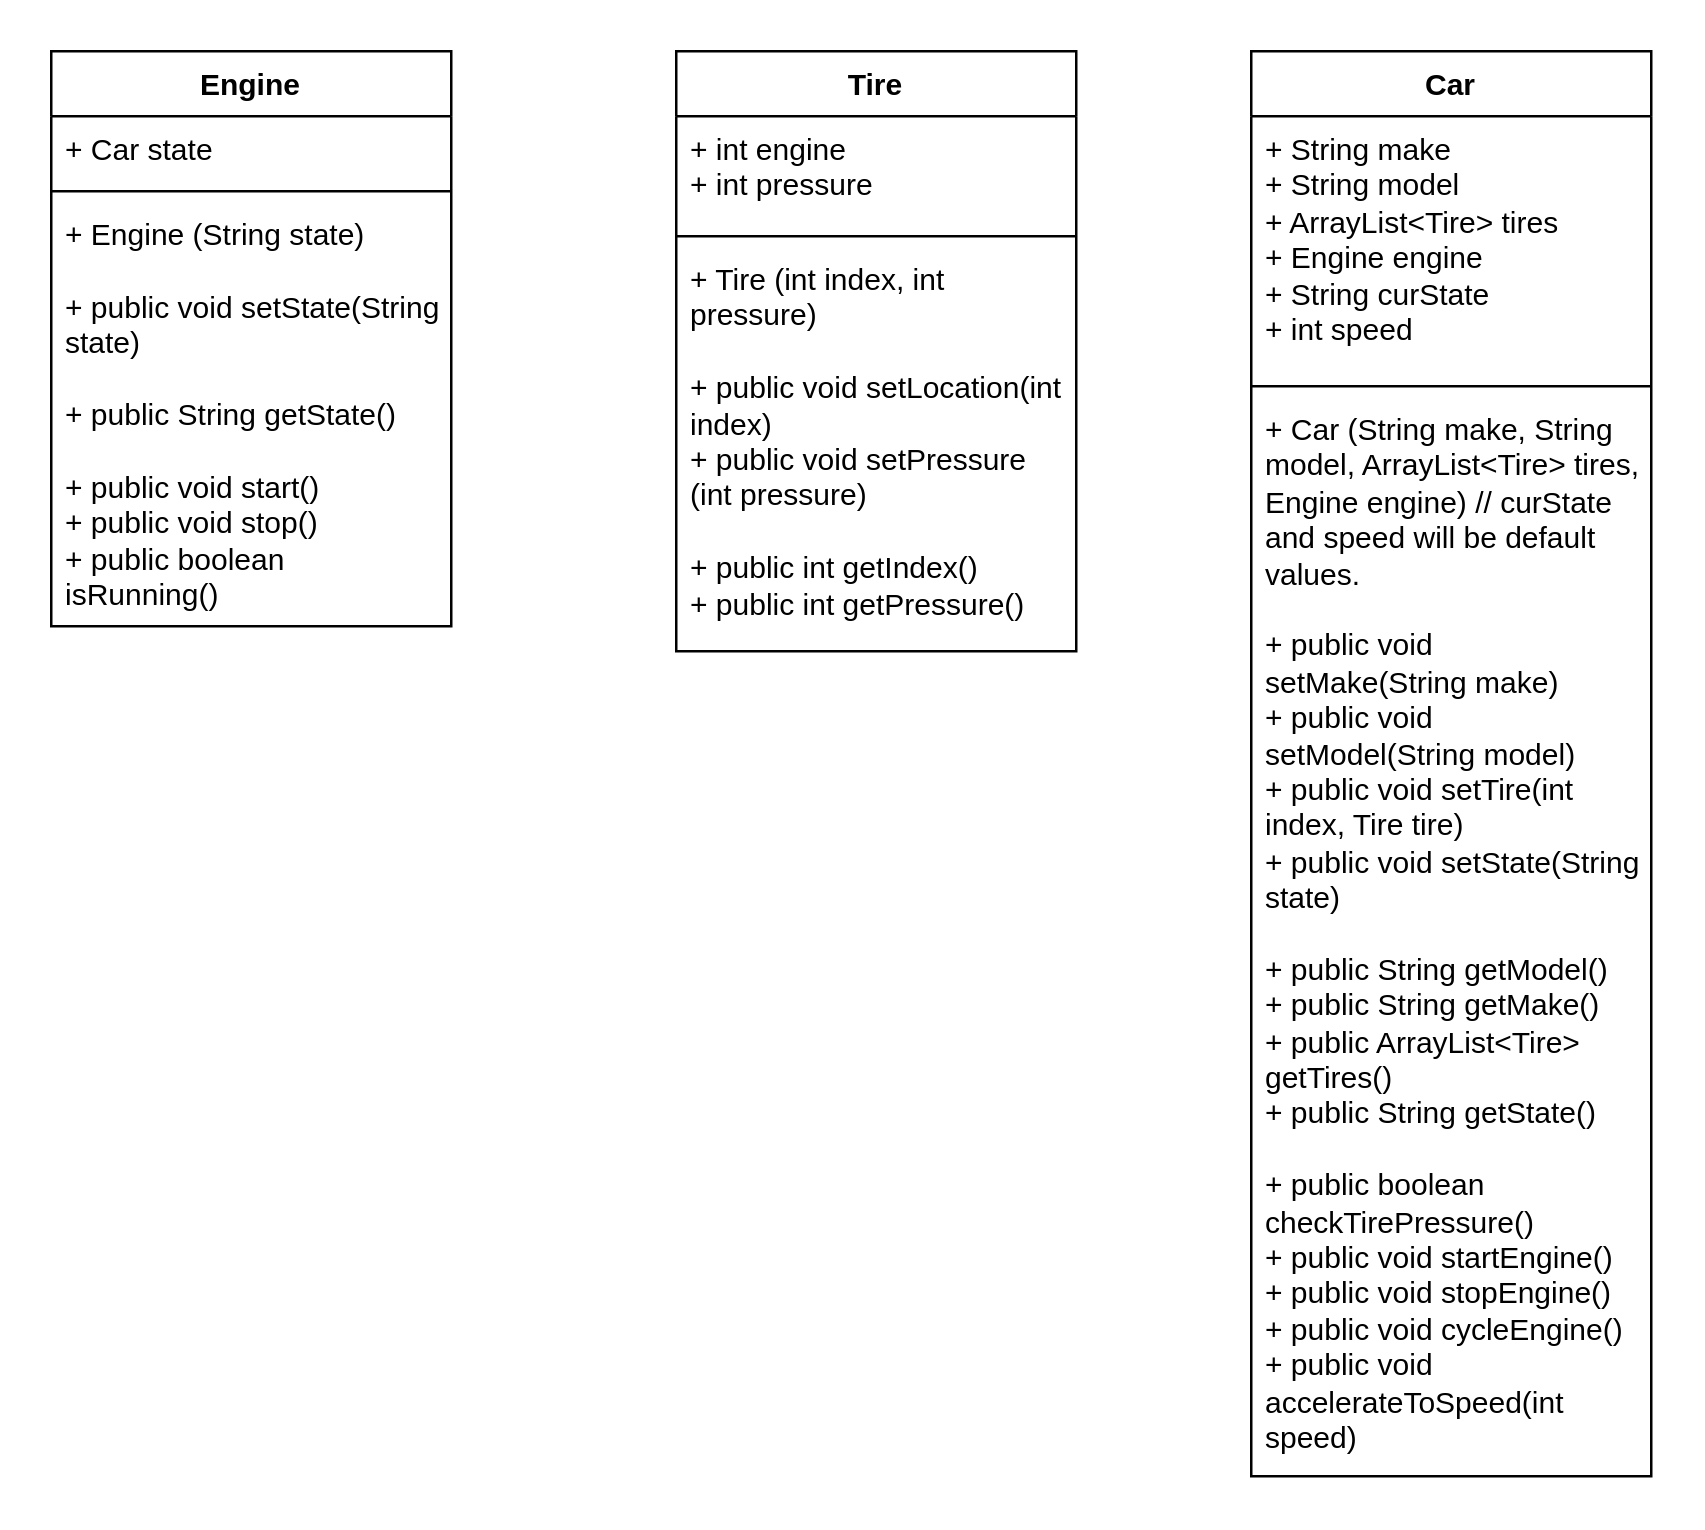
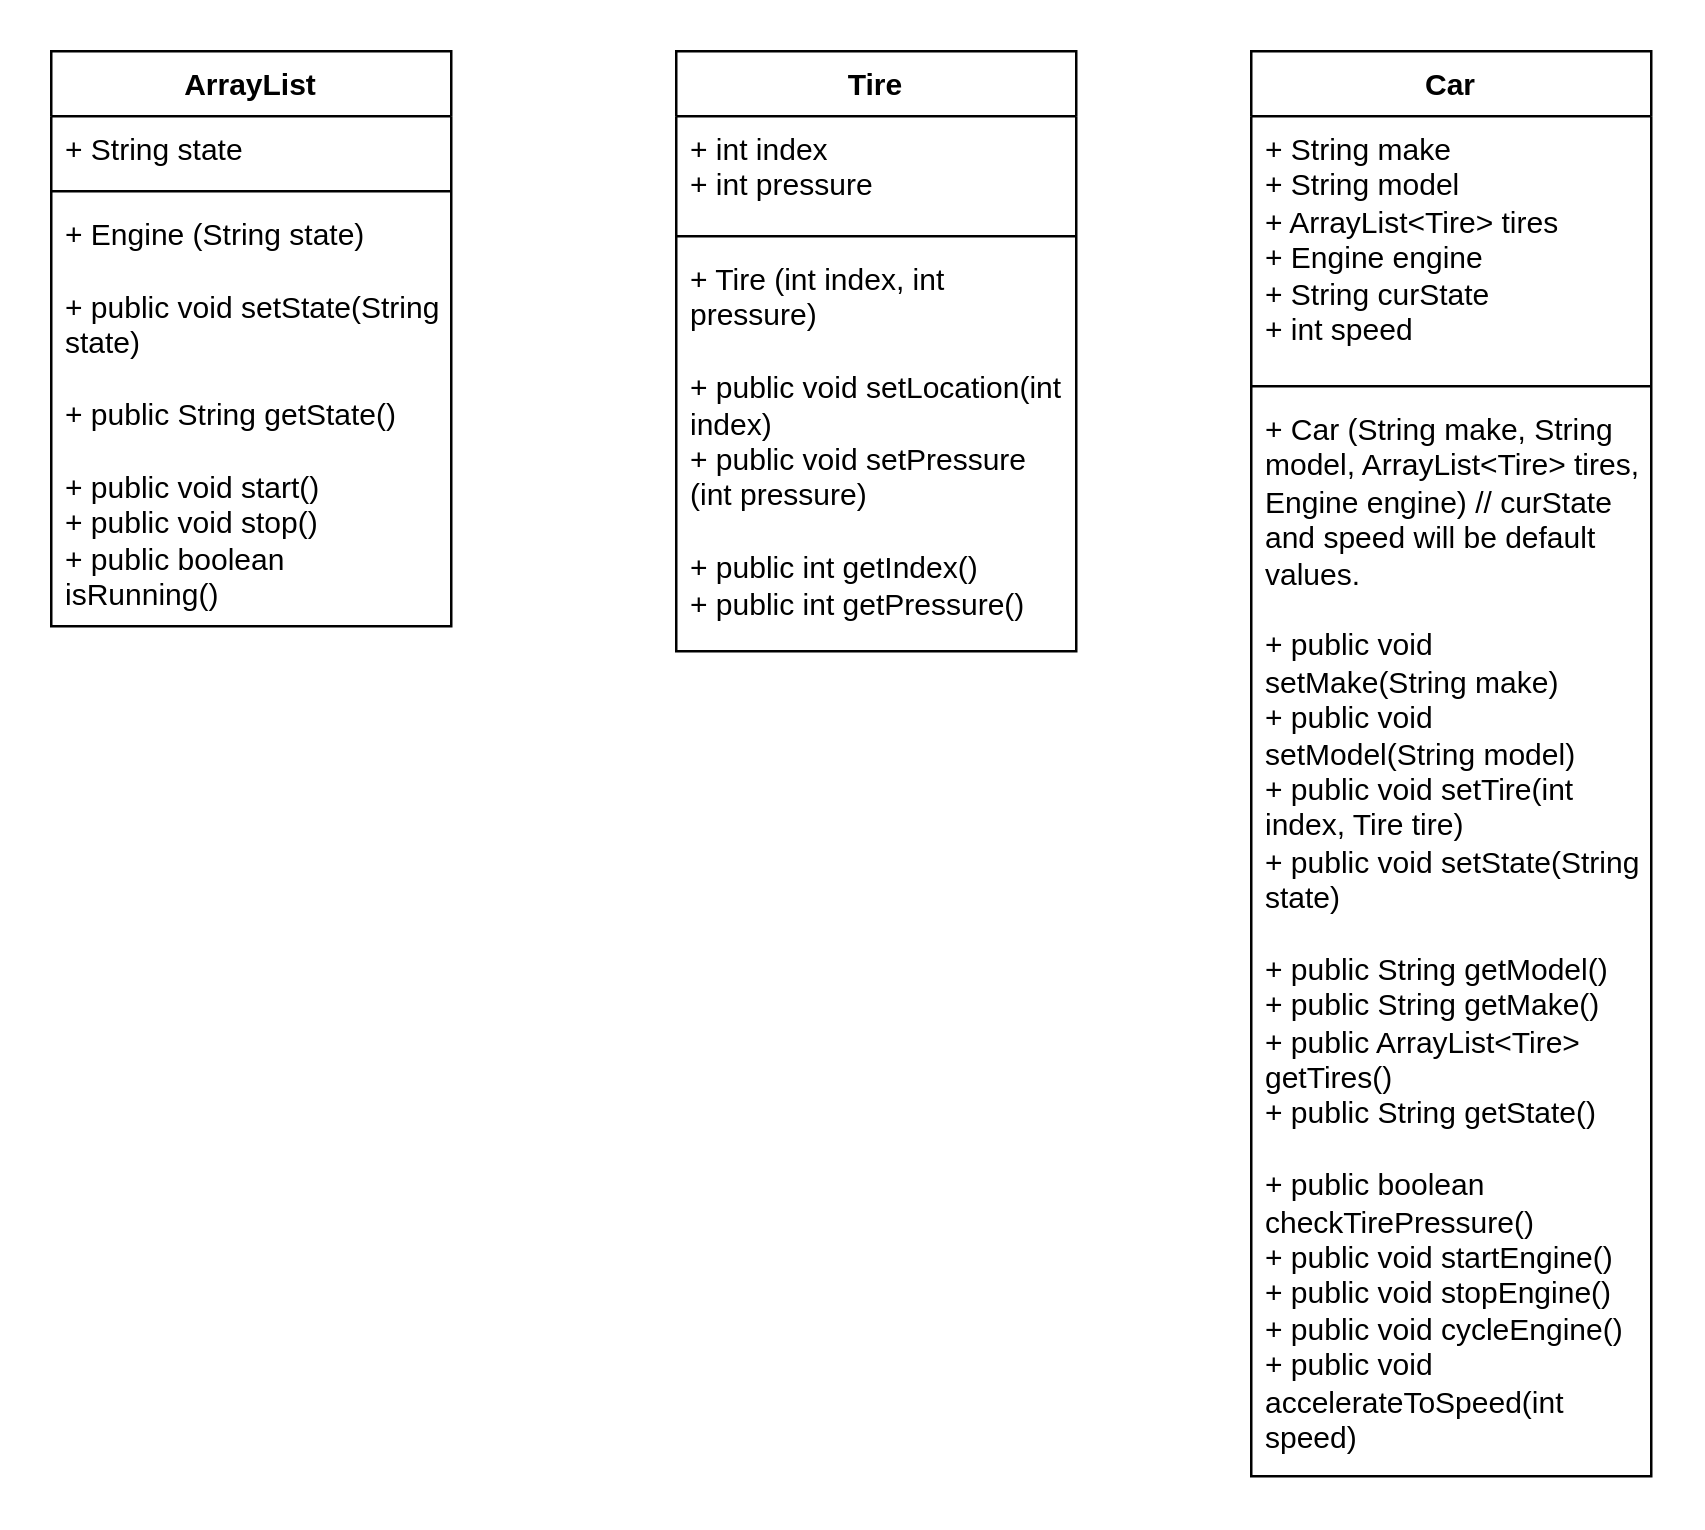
node "Engine": label "Engine" -> "ArrayList"
node "+ Car state": label "+ Car state" -> "+ String state"
node "+ int engine + int pressure": label "+ int engine + int pressure" -> "+ int index + int pressure"
